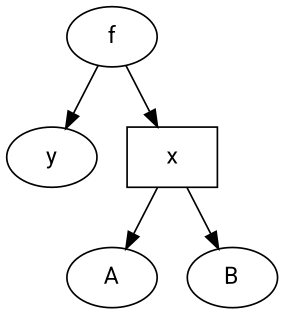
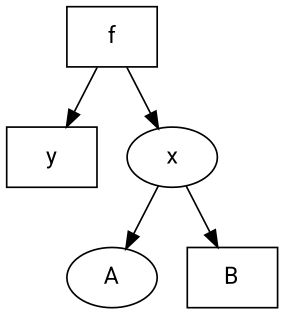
node "f": shape ellipse -> box
node "y": shape ellipse -> box
node "x": shape box -> ellipse
node "B": shape ellipse -> box
